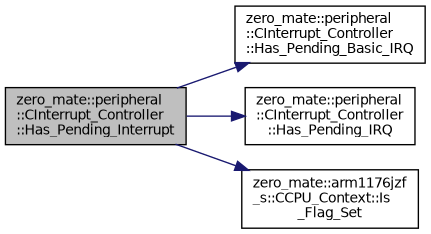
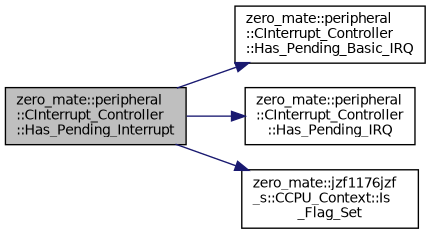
node "zero_mate::arm1176jzf _s::CCPU_Context::Is _Flag_Set": label "zero_mate::arm1176jzf _s::CCPU_Context::Is _Flag_Set" -> "zero_mate::jzf1176jzf _s::CCPU_Context::Is _Flag_Set"
